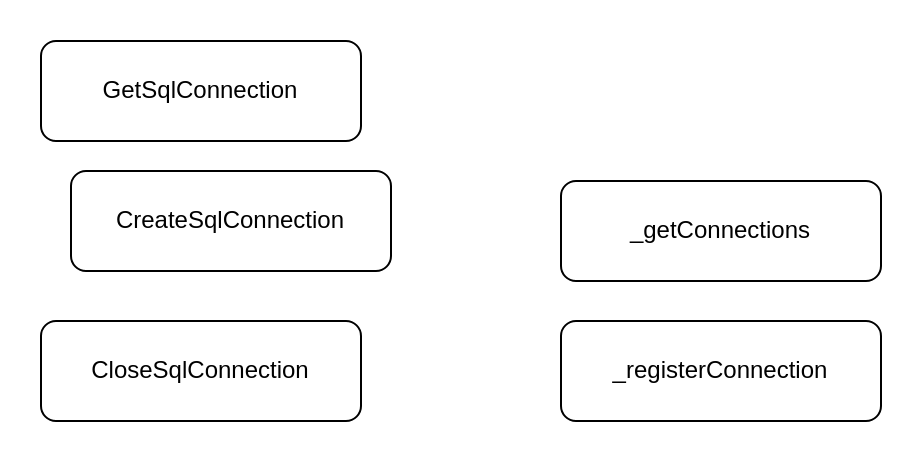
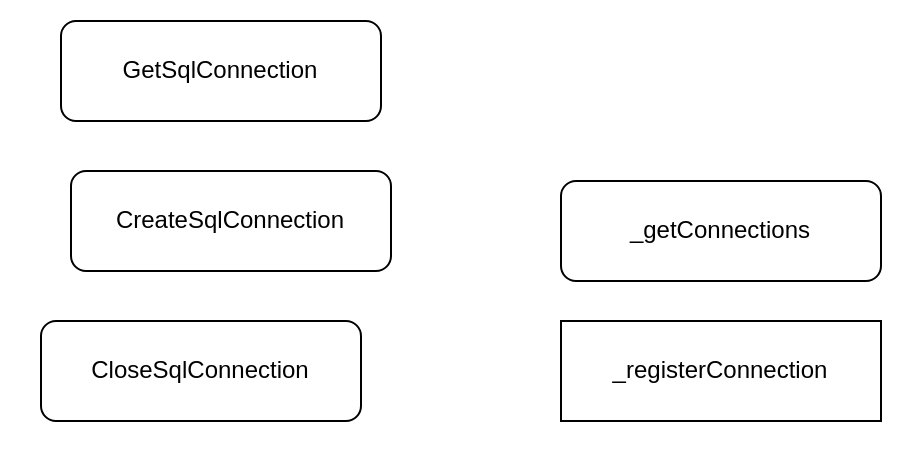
node "GetSqlConnection": moved (201, 91) -> (221, 71)
node "_registerConnection": shape rounded rectangle -> rectangle
